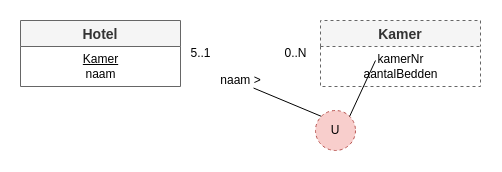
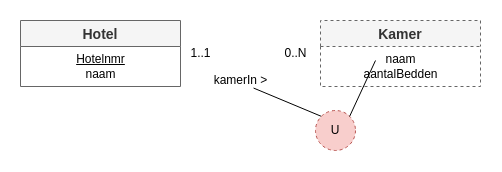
node "5..1": label "5..1" -> "1..1"
node "Kamer naam": label "Kamer naam" -> "Hotelnmr naam"
node "kamerNr aantalBedden": label "kamerNr aantalBedden" -> "naam aantalBedden"
node "naam >": label "naam >" -> "kamerIn >"
